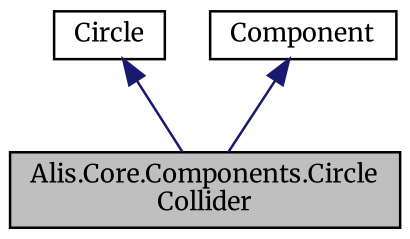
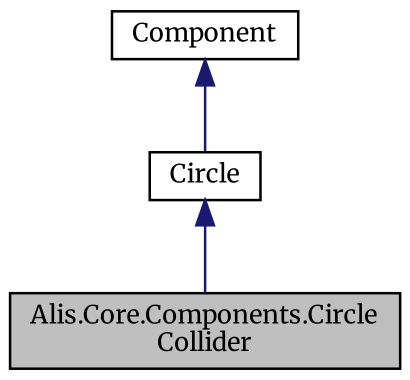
edge "Alis.Core.Components.Circle Collider" -> "Component": now "Circle" -> "Component"
